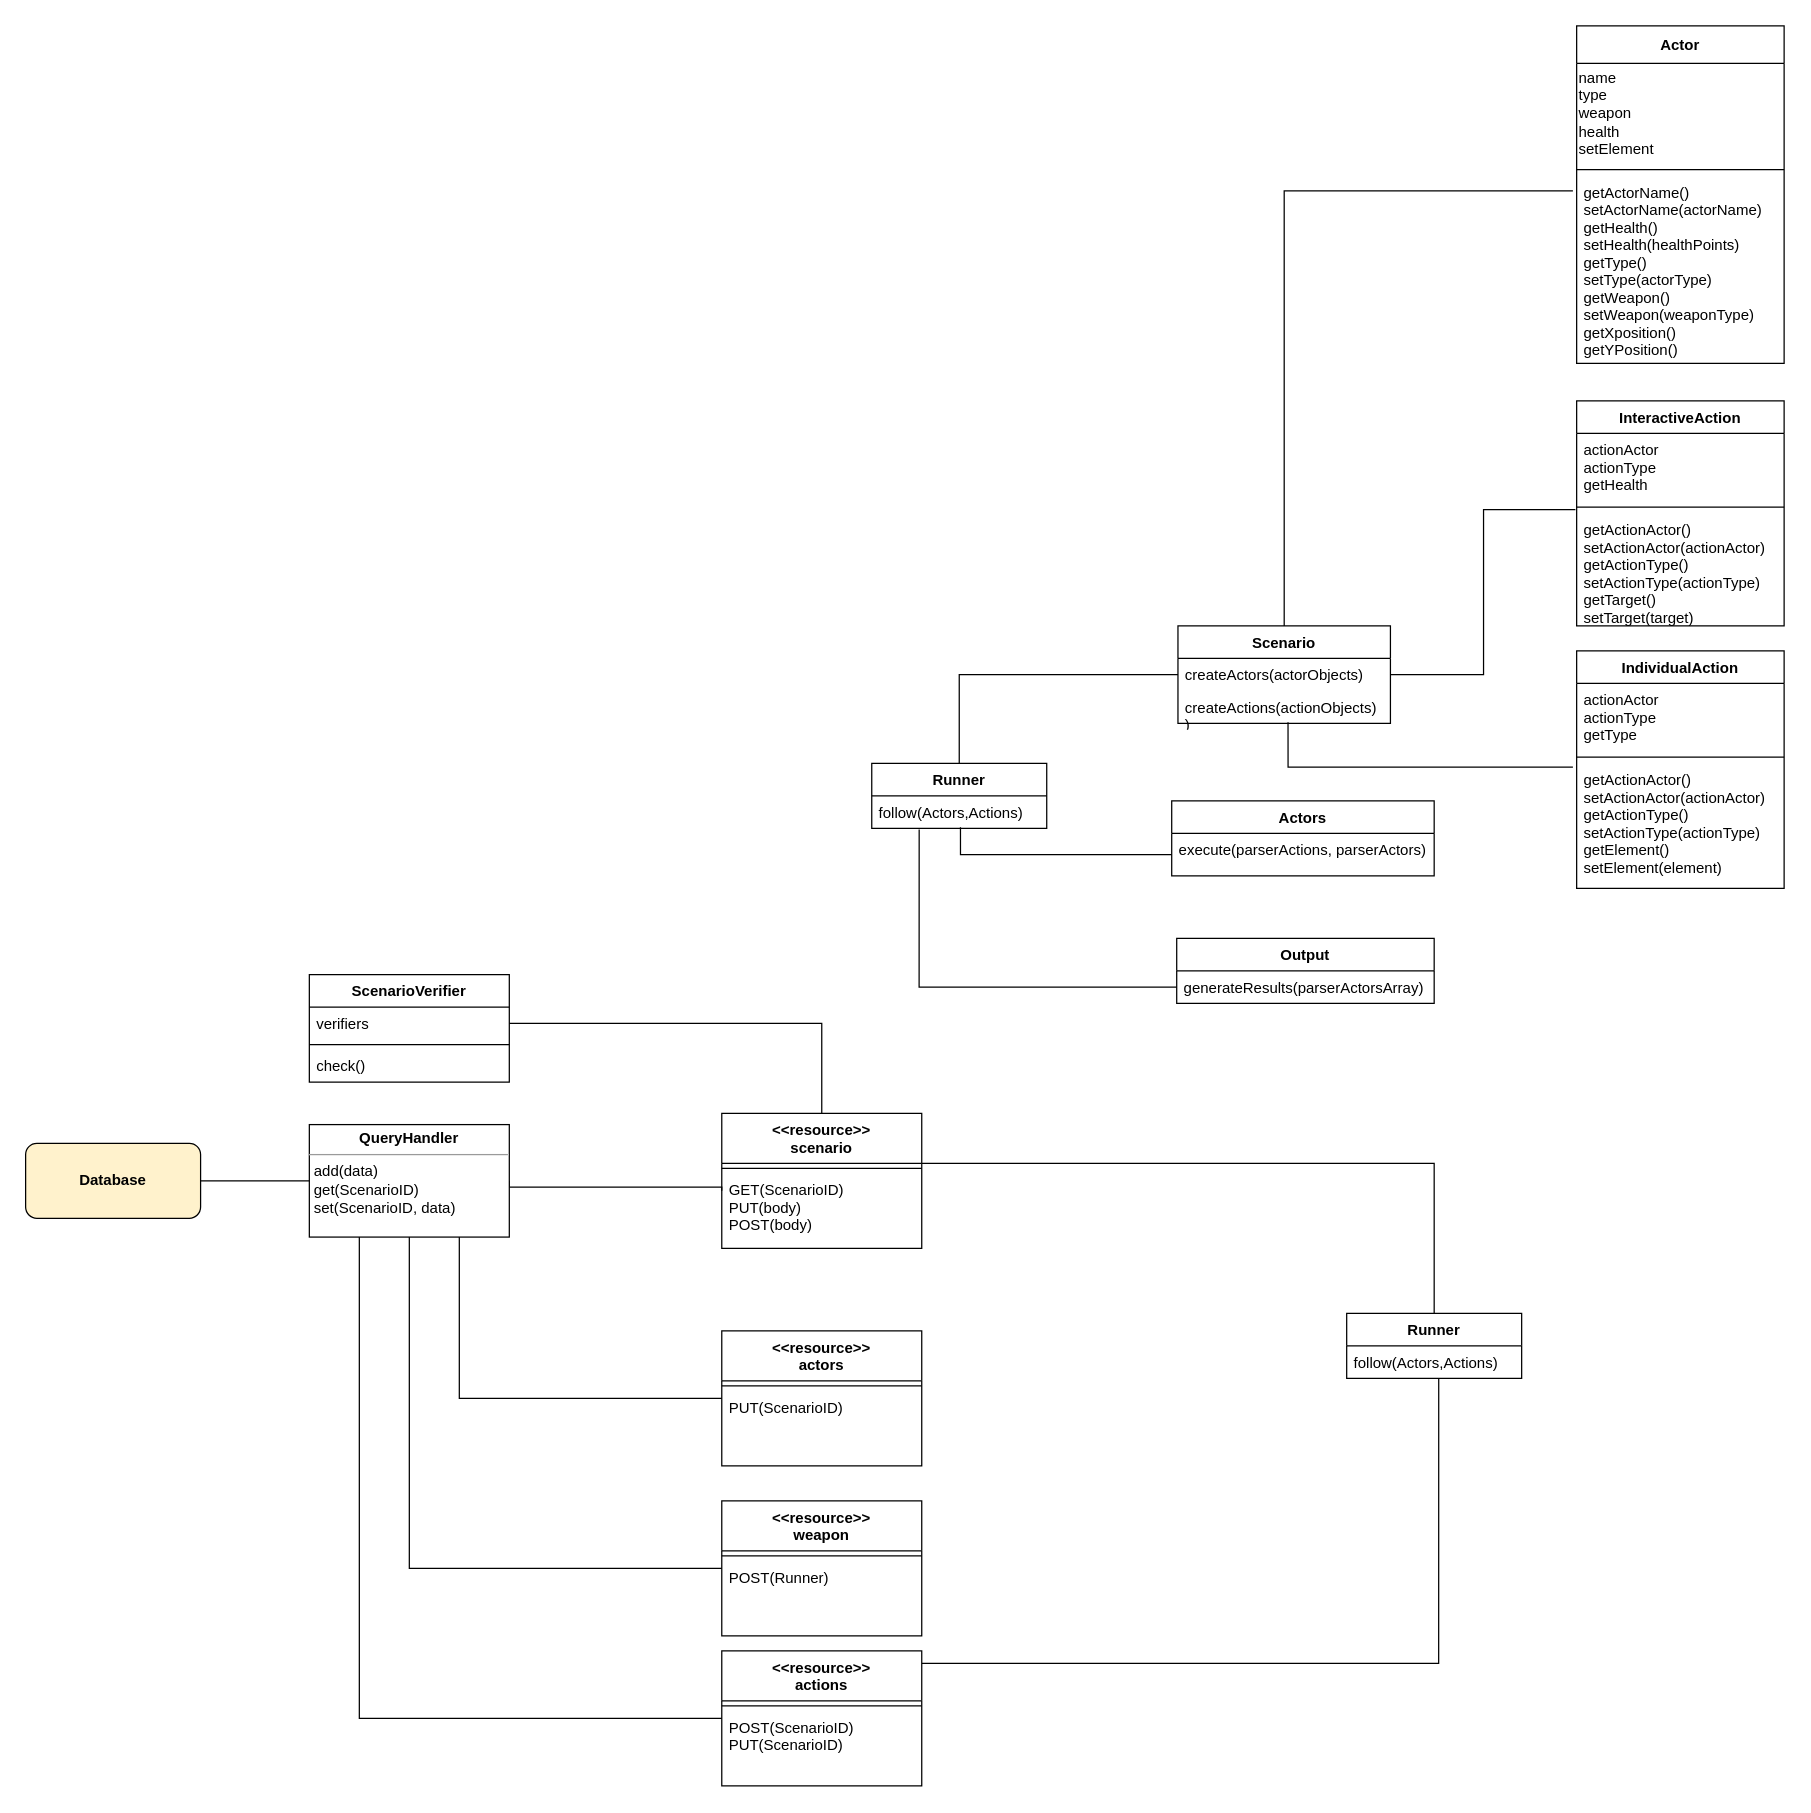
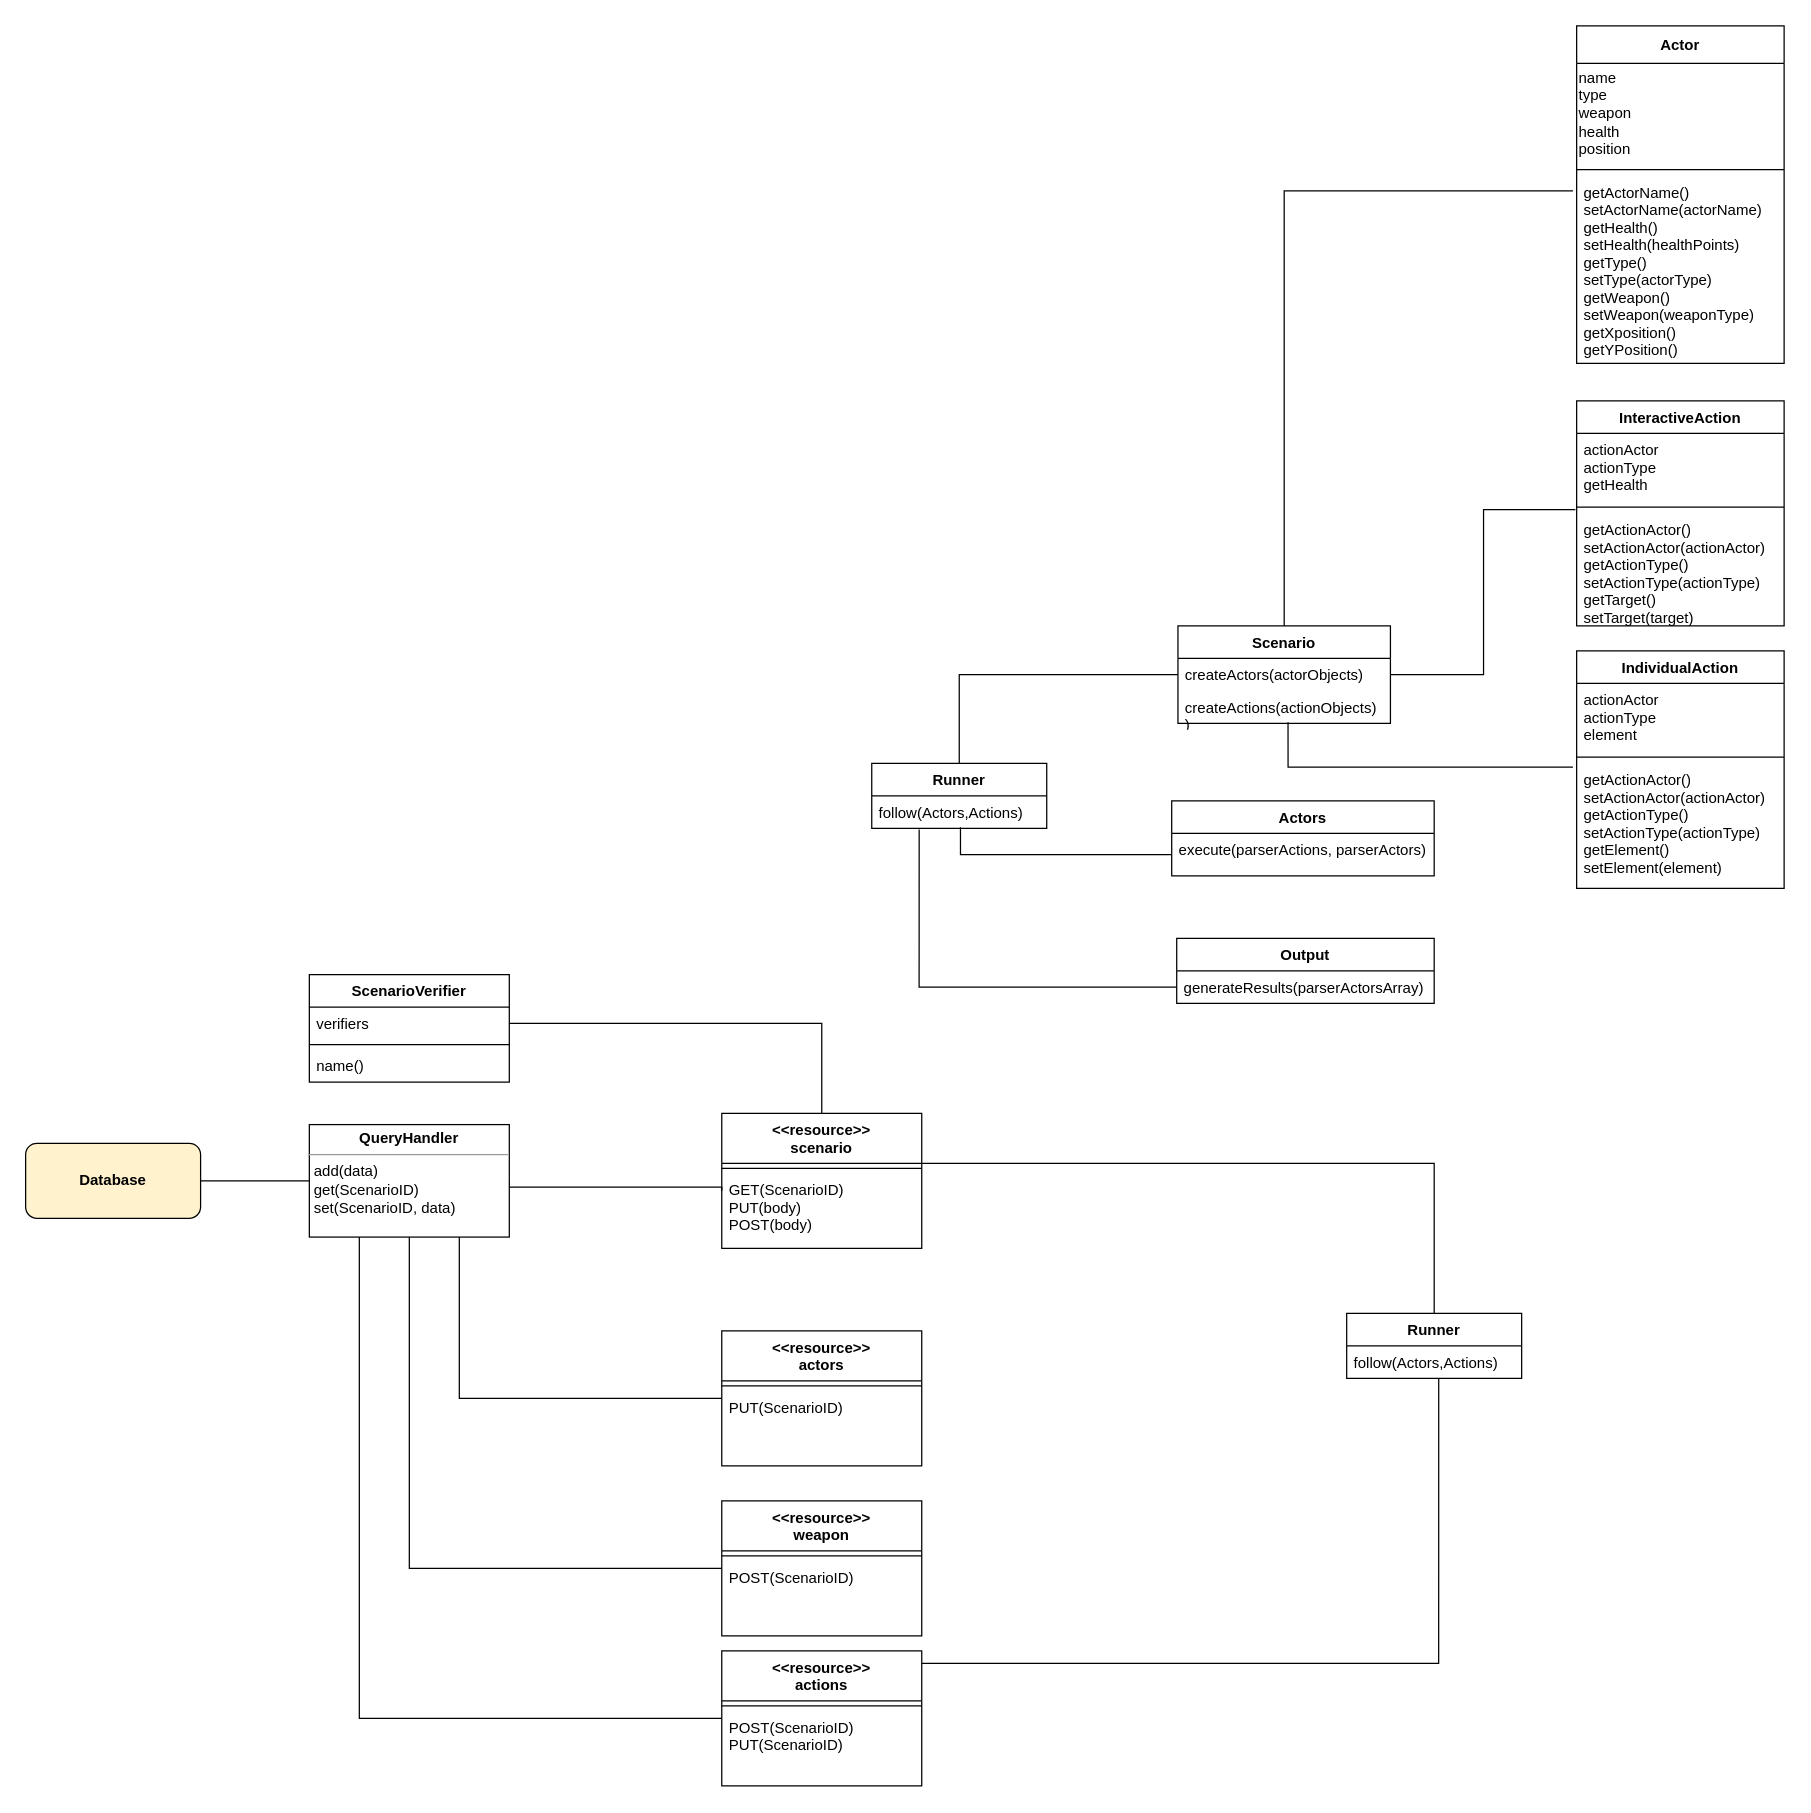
node "name type weapon health setElement": label "name type weapon health setElement" -> "name type weapon health position"
node "actionActor actionType getType": label "actionActor actionType getType" -> "actionActor actionType element"
node "check()": label "check()" -> "name()"
node "POST(Runner)": label "POST(Runner)" -> "POST(ScenarioID)"
